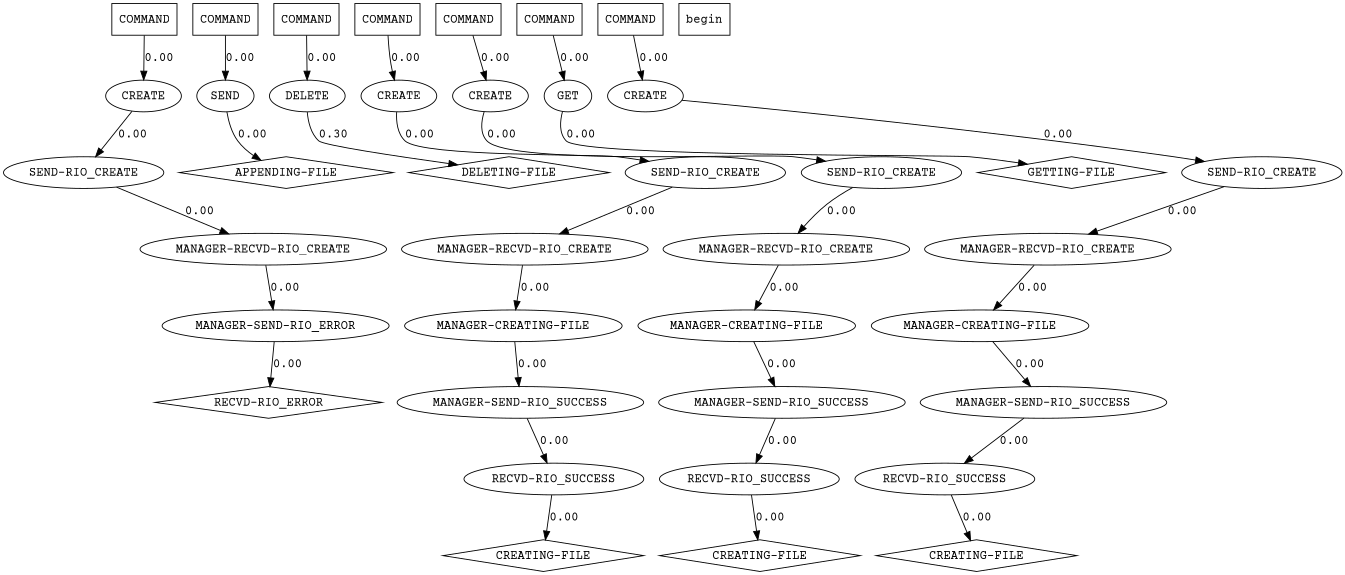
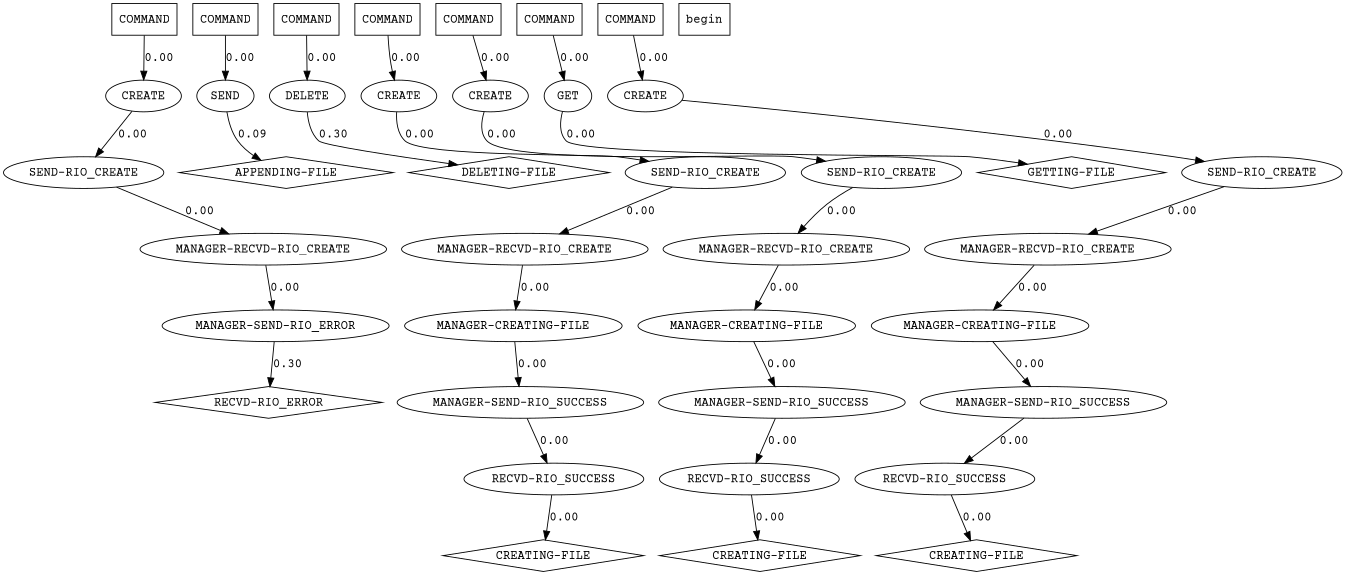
edge "SEND" -> "APPENDING-FILE": label "0.00" -> "0.09"
edge "MANAGER-SEND-RIO_ERROR" -> "RECVD-RIO_ERROR": label "0.00" -> "0.30"
